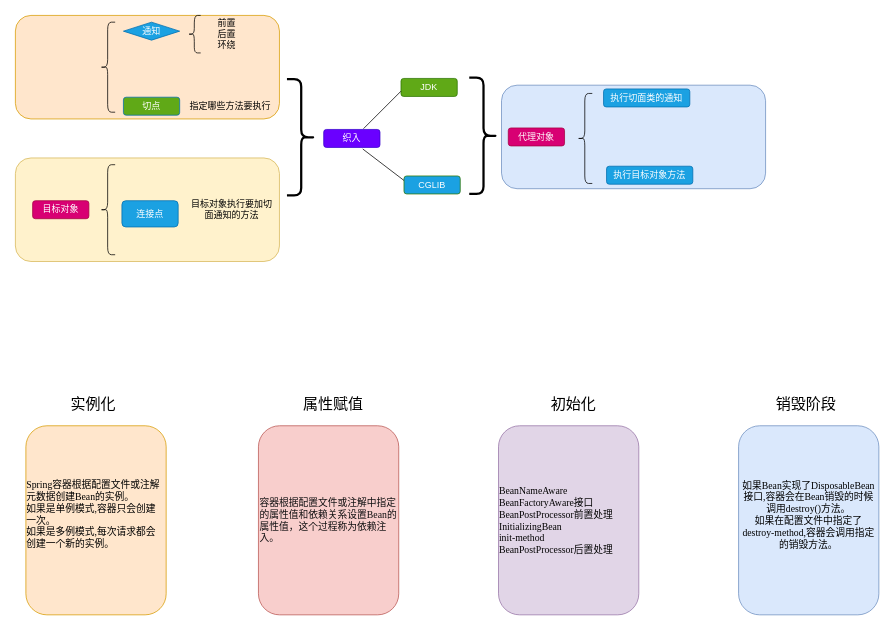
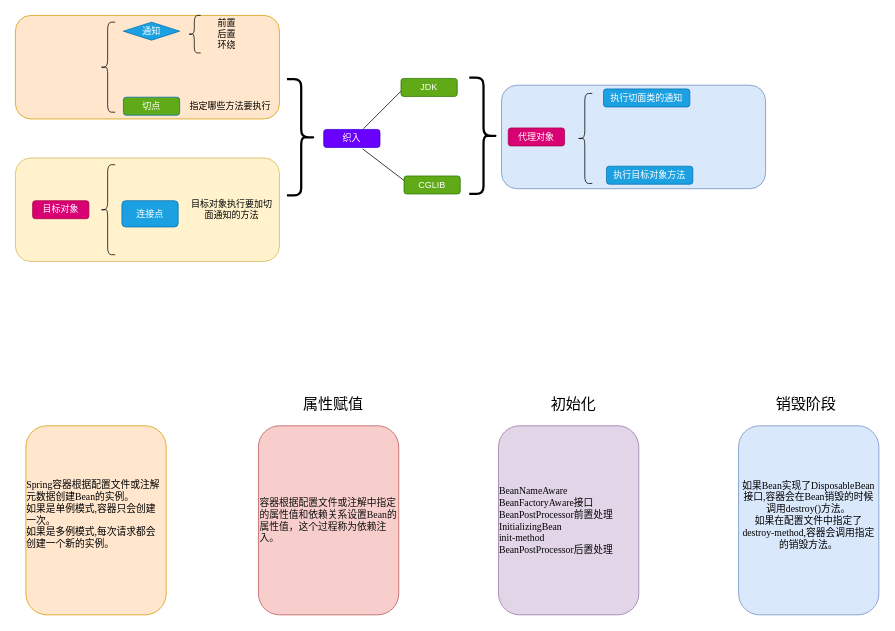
node "CGLIB": fillcolor #1ba1e2 -> #60a917
node "实例化": removed
